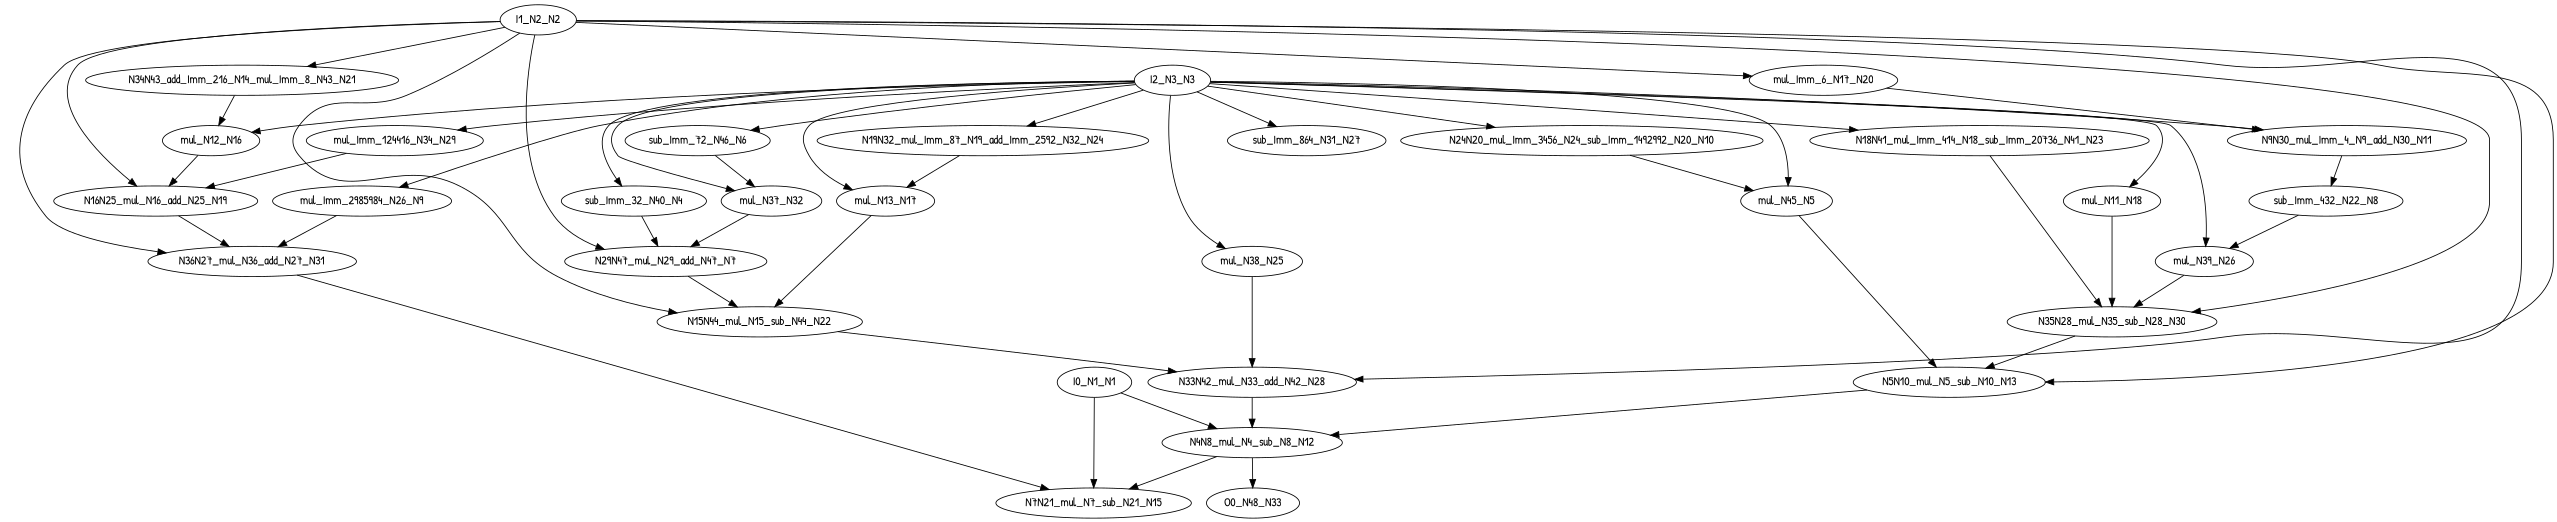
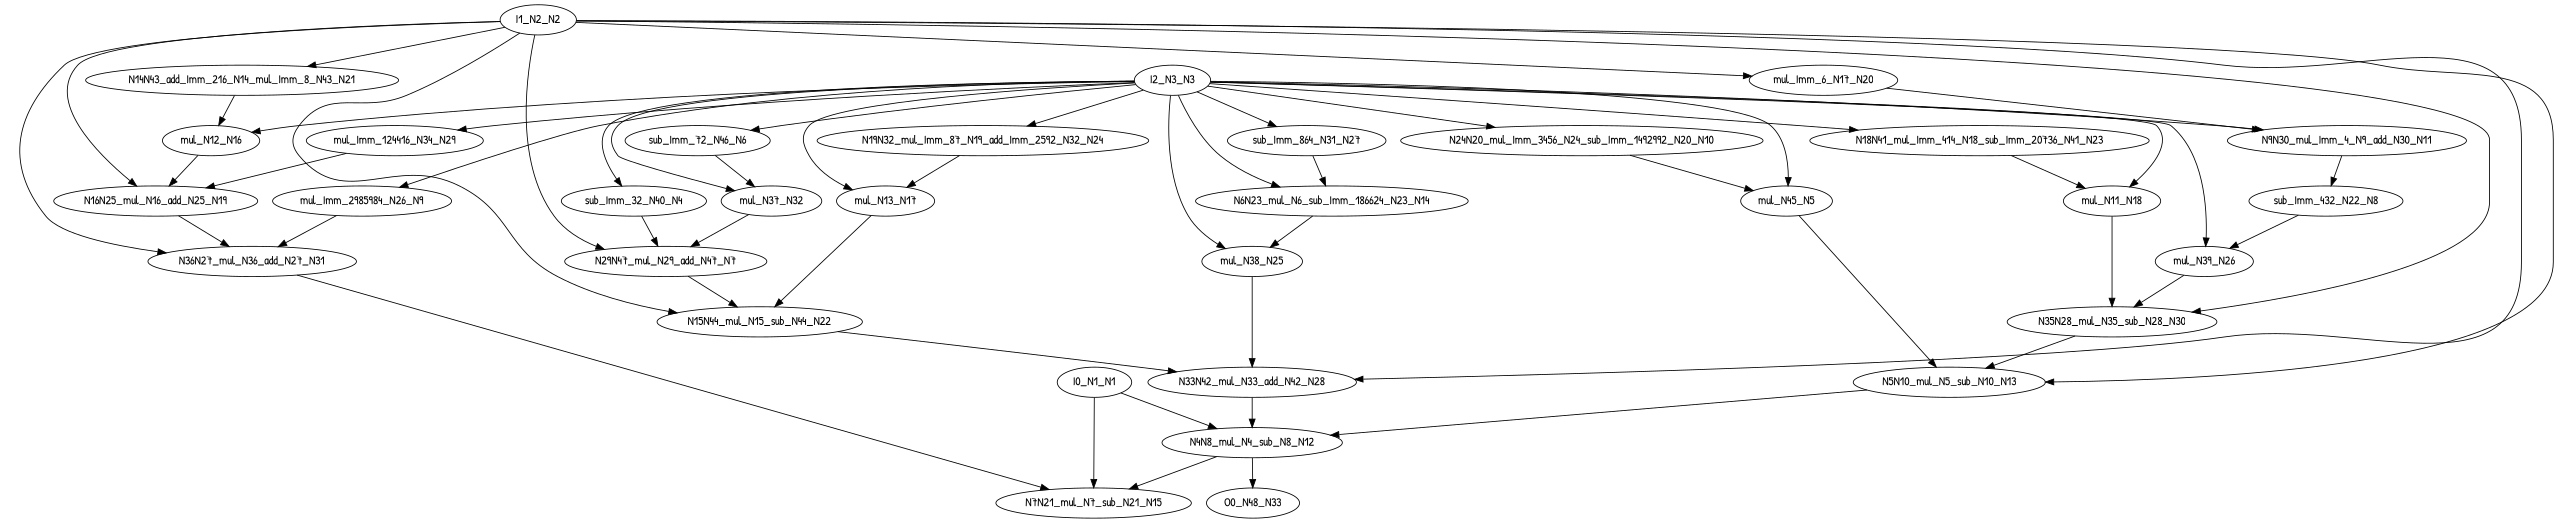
node "N34N43_add_Imm_216_N14_mul_Imm_8_N43_N21": label "N34N43_add_Imm_216_N14_mul_Imm_8_N43_N21" -> "N14N43_add_Imm_216_N14_mul_Imm_8_N43_N21"
node "N6N23_mul_N6_sub_Imm_186624_N23_N14": added
edge "N18N41_mul_Imm_414_N18_sub_Imm_20736_N41_N23" -> "N35N28_mul_N35_sub_N28_N30": now "N18N41_mul_Imm_414_N18_sub_Imm_20736_N41_N23" -> "mul_N11_N18"
